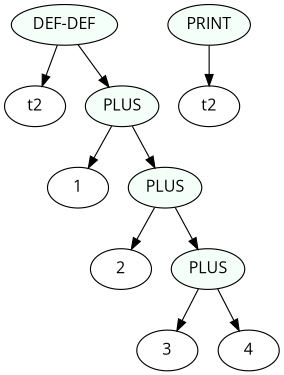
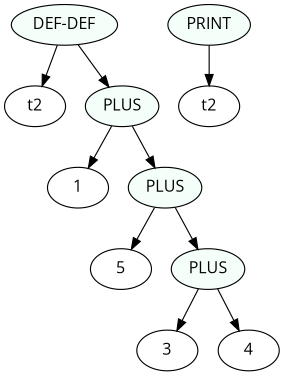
node "2": label "2" -> "5"
